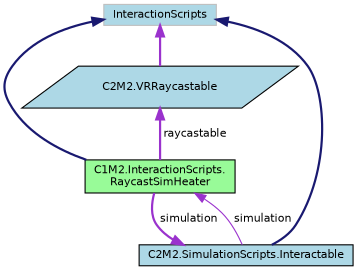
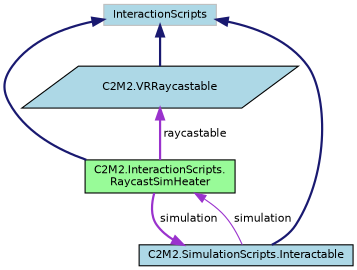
edge "C2M2.VRRaycastable" -> "InteractionScripts": color darkorchid3 -> midnightblue
node "C1M2.InteractionScripts. RaycastSimHeater": label "C1M2.InteractionScripts. RaycastSimHeater" -> "C2M2.InteractionScripts. RaycastSimHeater"
